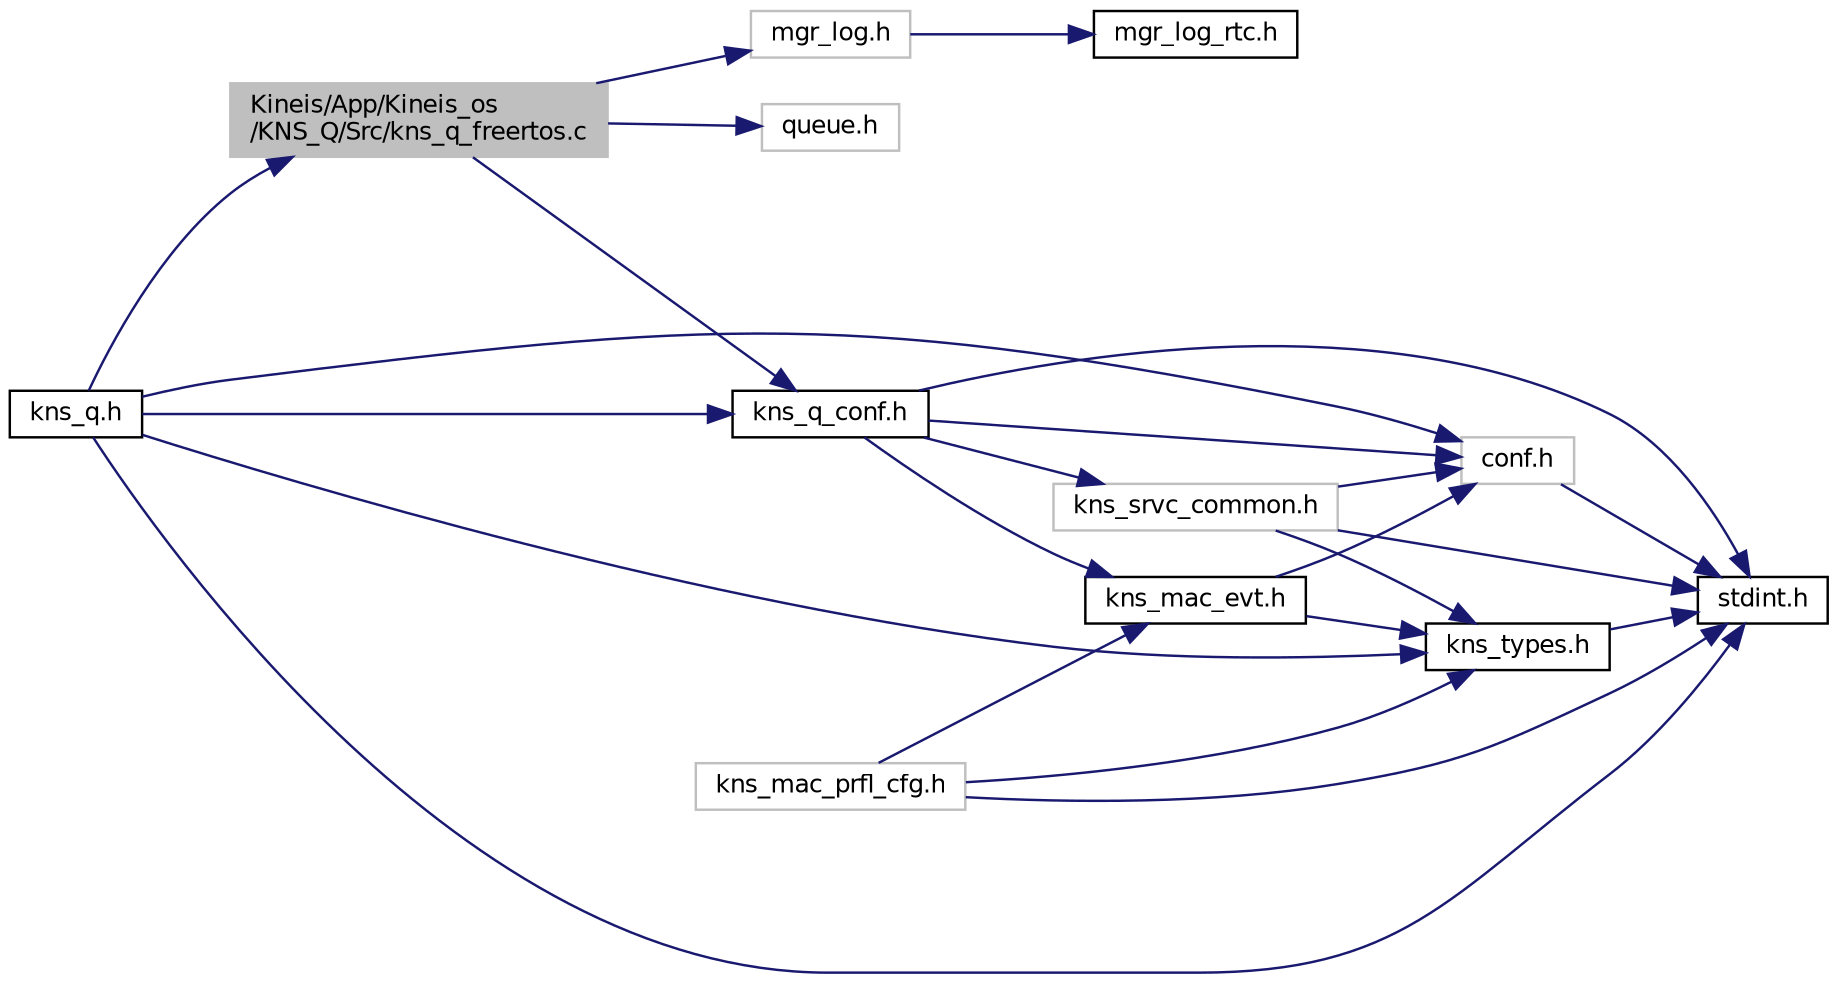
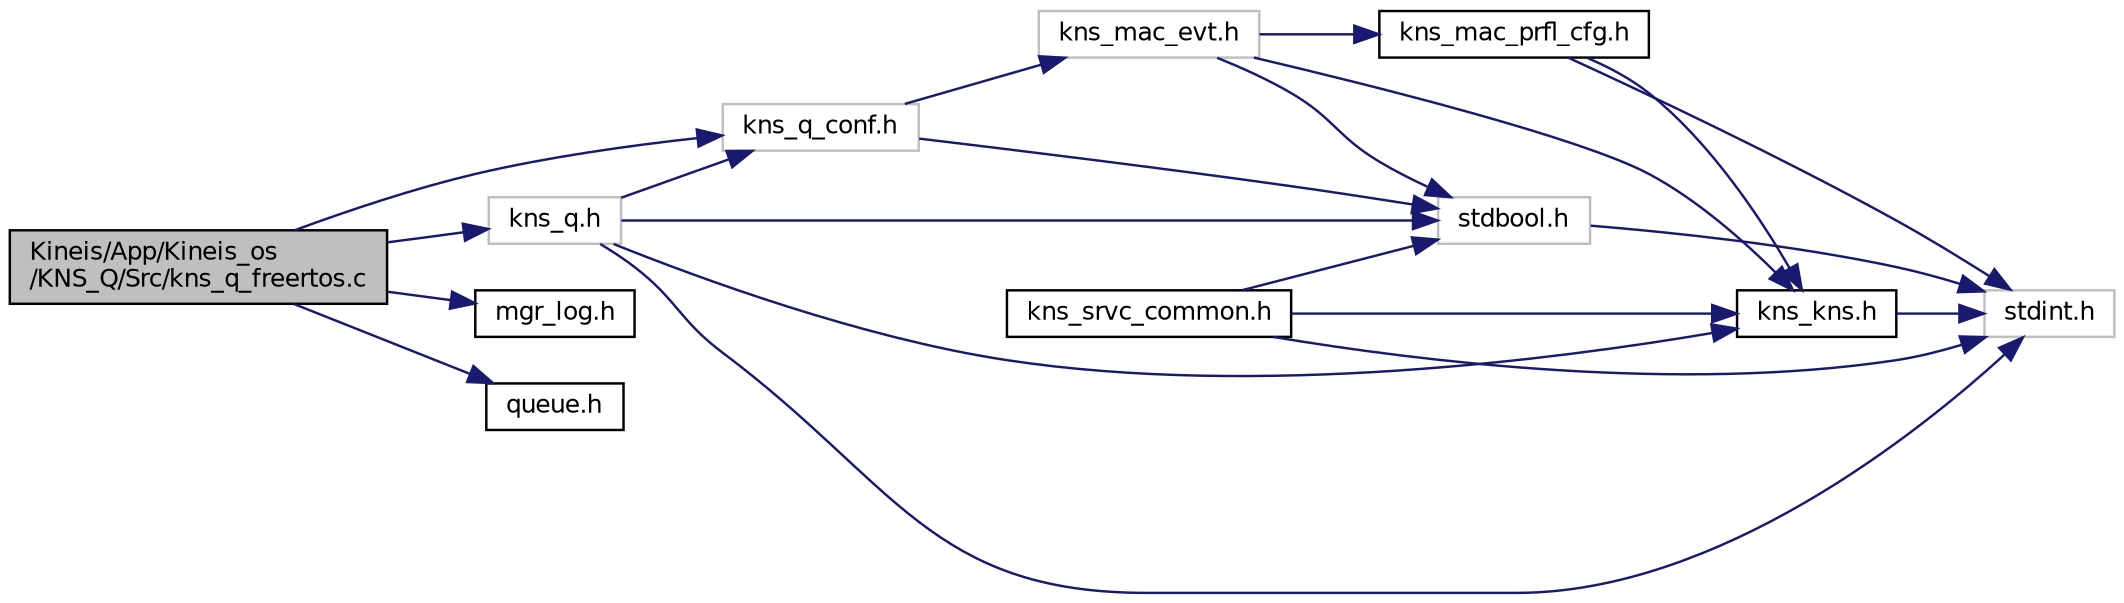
node "mgr_log.h": color grey75 -> black
node "mgr_log_rtc.h": removed
node "Kineis/App/Kineis_os /KNS_Q/Src/kns_q_freertos.c": color grey75 -> black
node "queue.h": color grey75 -> black
edge "kns_q.h" -> "Kineis/App/Kineis_os /KNS_Q/Src/kns_q_freertos.c": reversed
edge "kns_q_conf.h" -> "stdint.h": removed
node "kns_q.h": color black -> grey75
node "kns_q_conf.h": color black -> grey75
edge "kns_q_conf.h" -> "kns_srvc_common.h": removed
node "conf.h": label "conf.h" -> "stdbool.h"
node "kns_srvc_common.h": color grey75 -> black
node "kns_mac_evt.h": color black -> grey75
node "stdint.h": color black -> grey75
node "kns_types.h": label "kns_types.h" -> "kns_kns.h"
edge "kns_mac_prfl_cfg.h" -> "kns_mac_evt.h": reversed
node "kns_mac_prfl_cfg.h": color grey75 -> black
